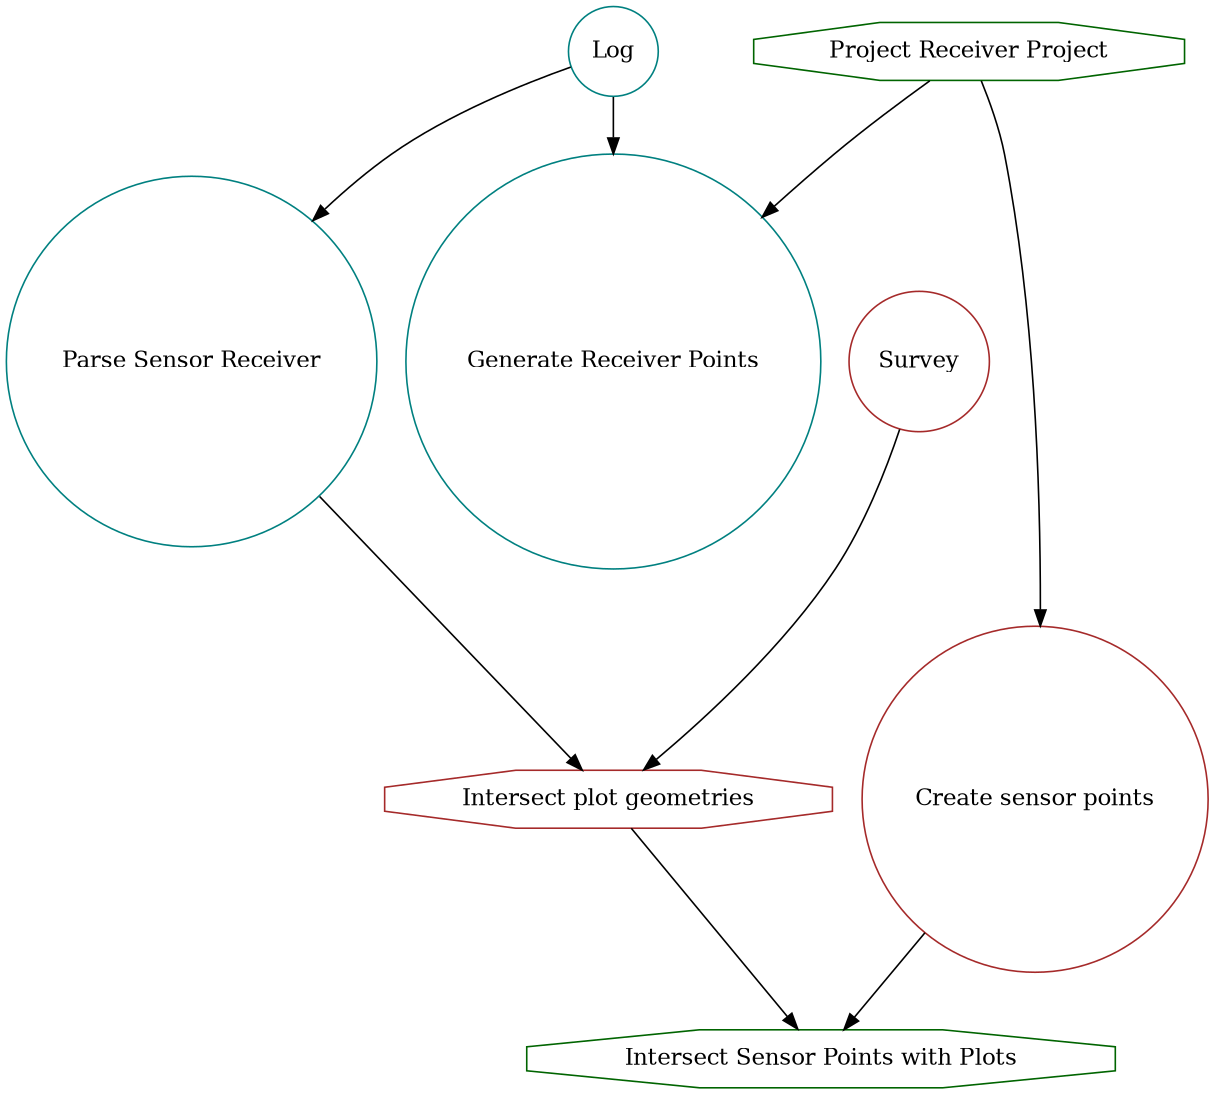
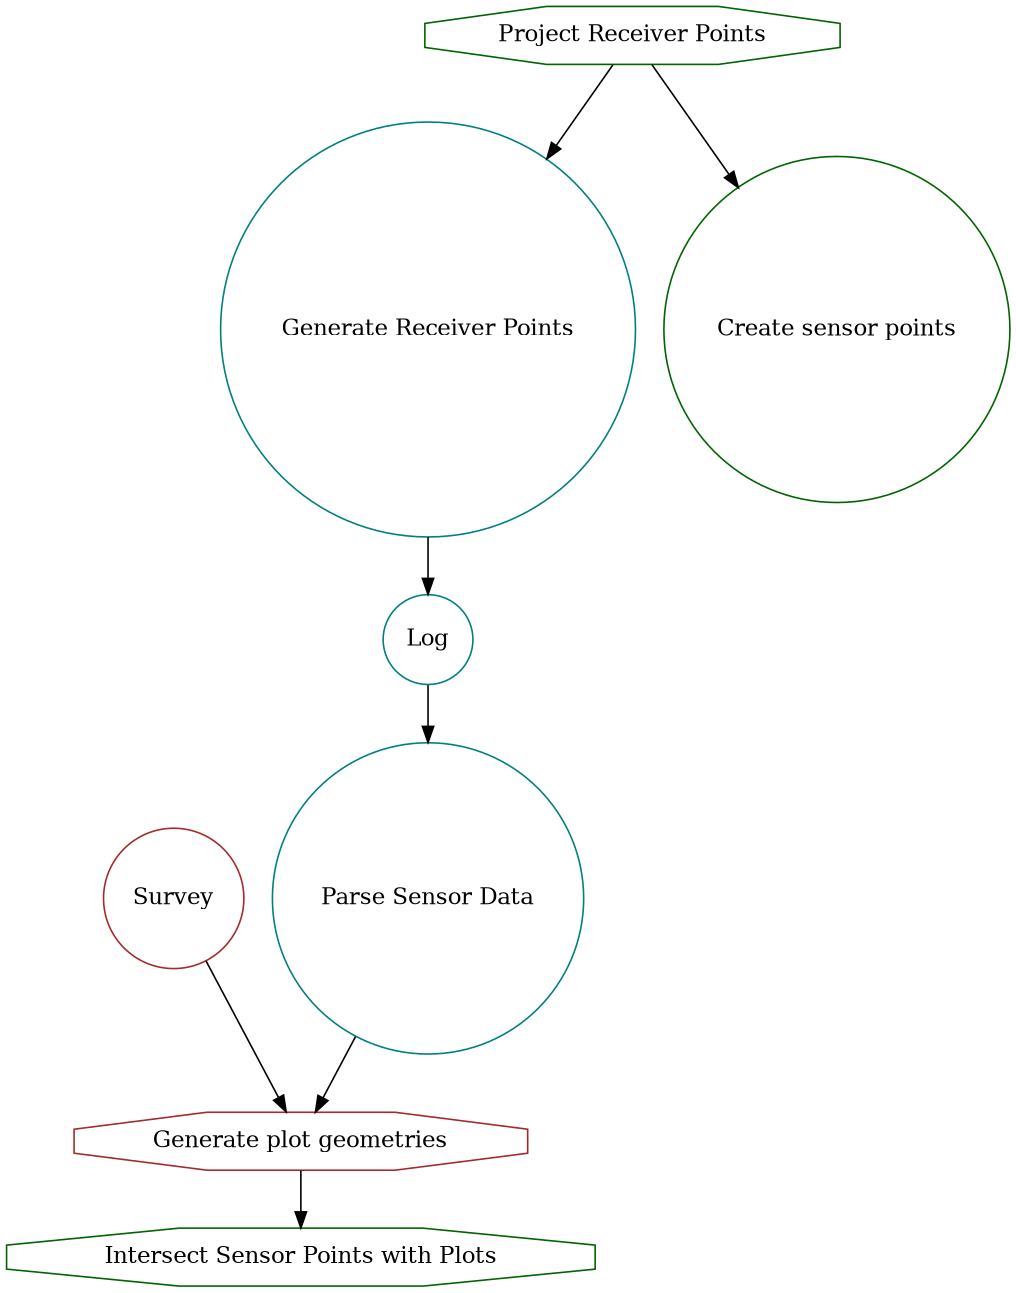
node "Project Receiver Project": label "Project Receiver Project" -> "Project Receiver Points"
edge "Log" -> "Generate Receiver Points": reversed
node "Parse Sensor Receiver": label "Parse Sensor Receiver" -> "Parse Sensor Data"
node "Intersect plot geometries": label "Intersect plot geometries" -> "Generate plot geometries"
node "Create sensor points": color brown -> darkgreen
edge "Create sensor points" -> "Intersect Sensor Points with Plots": removed
